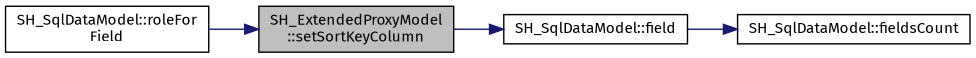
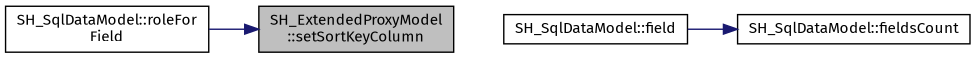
edge "SH_ExtendedProxyModel ::setSortKeyColumn" -> "SH_SqlDataModel::field": removed
